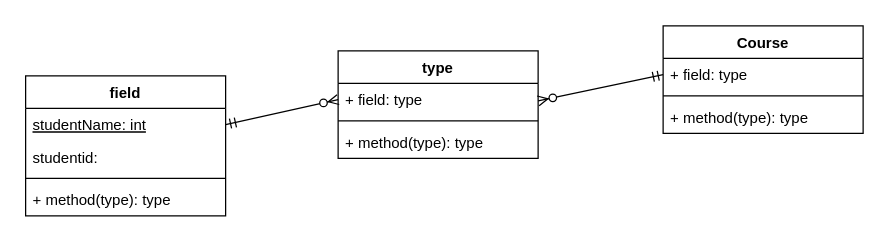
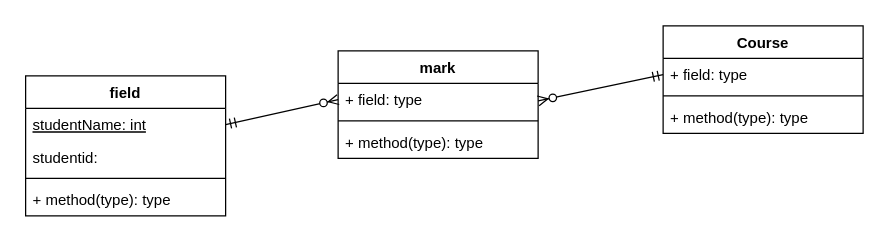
node "type": label "type" -> "mark"
